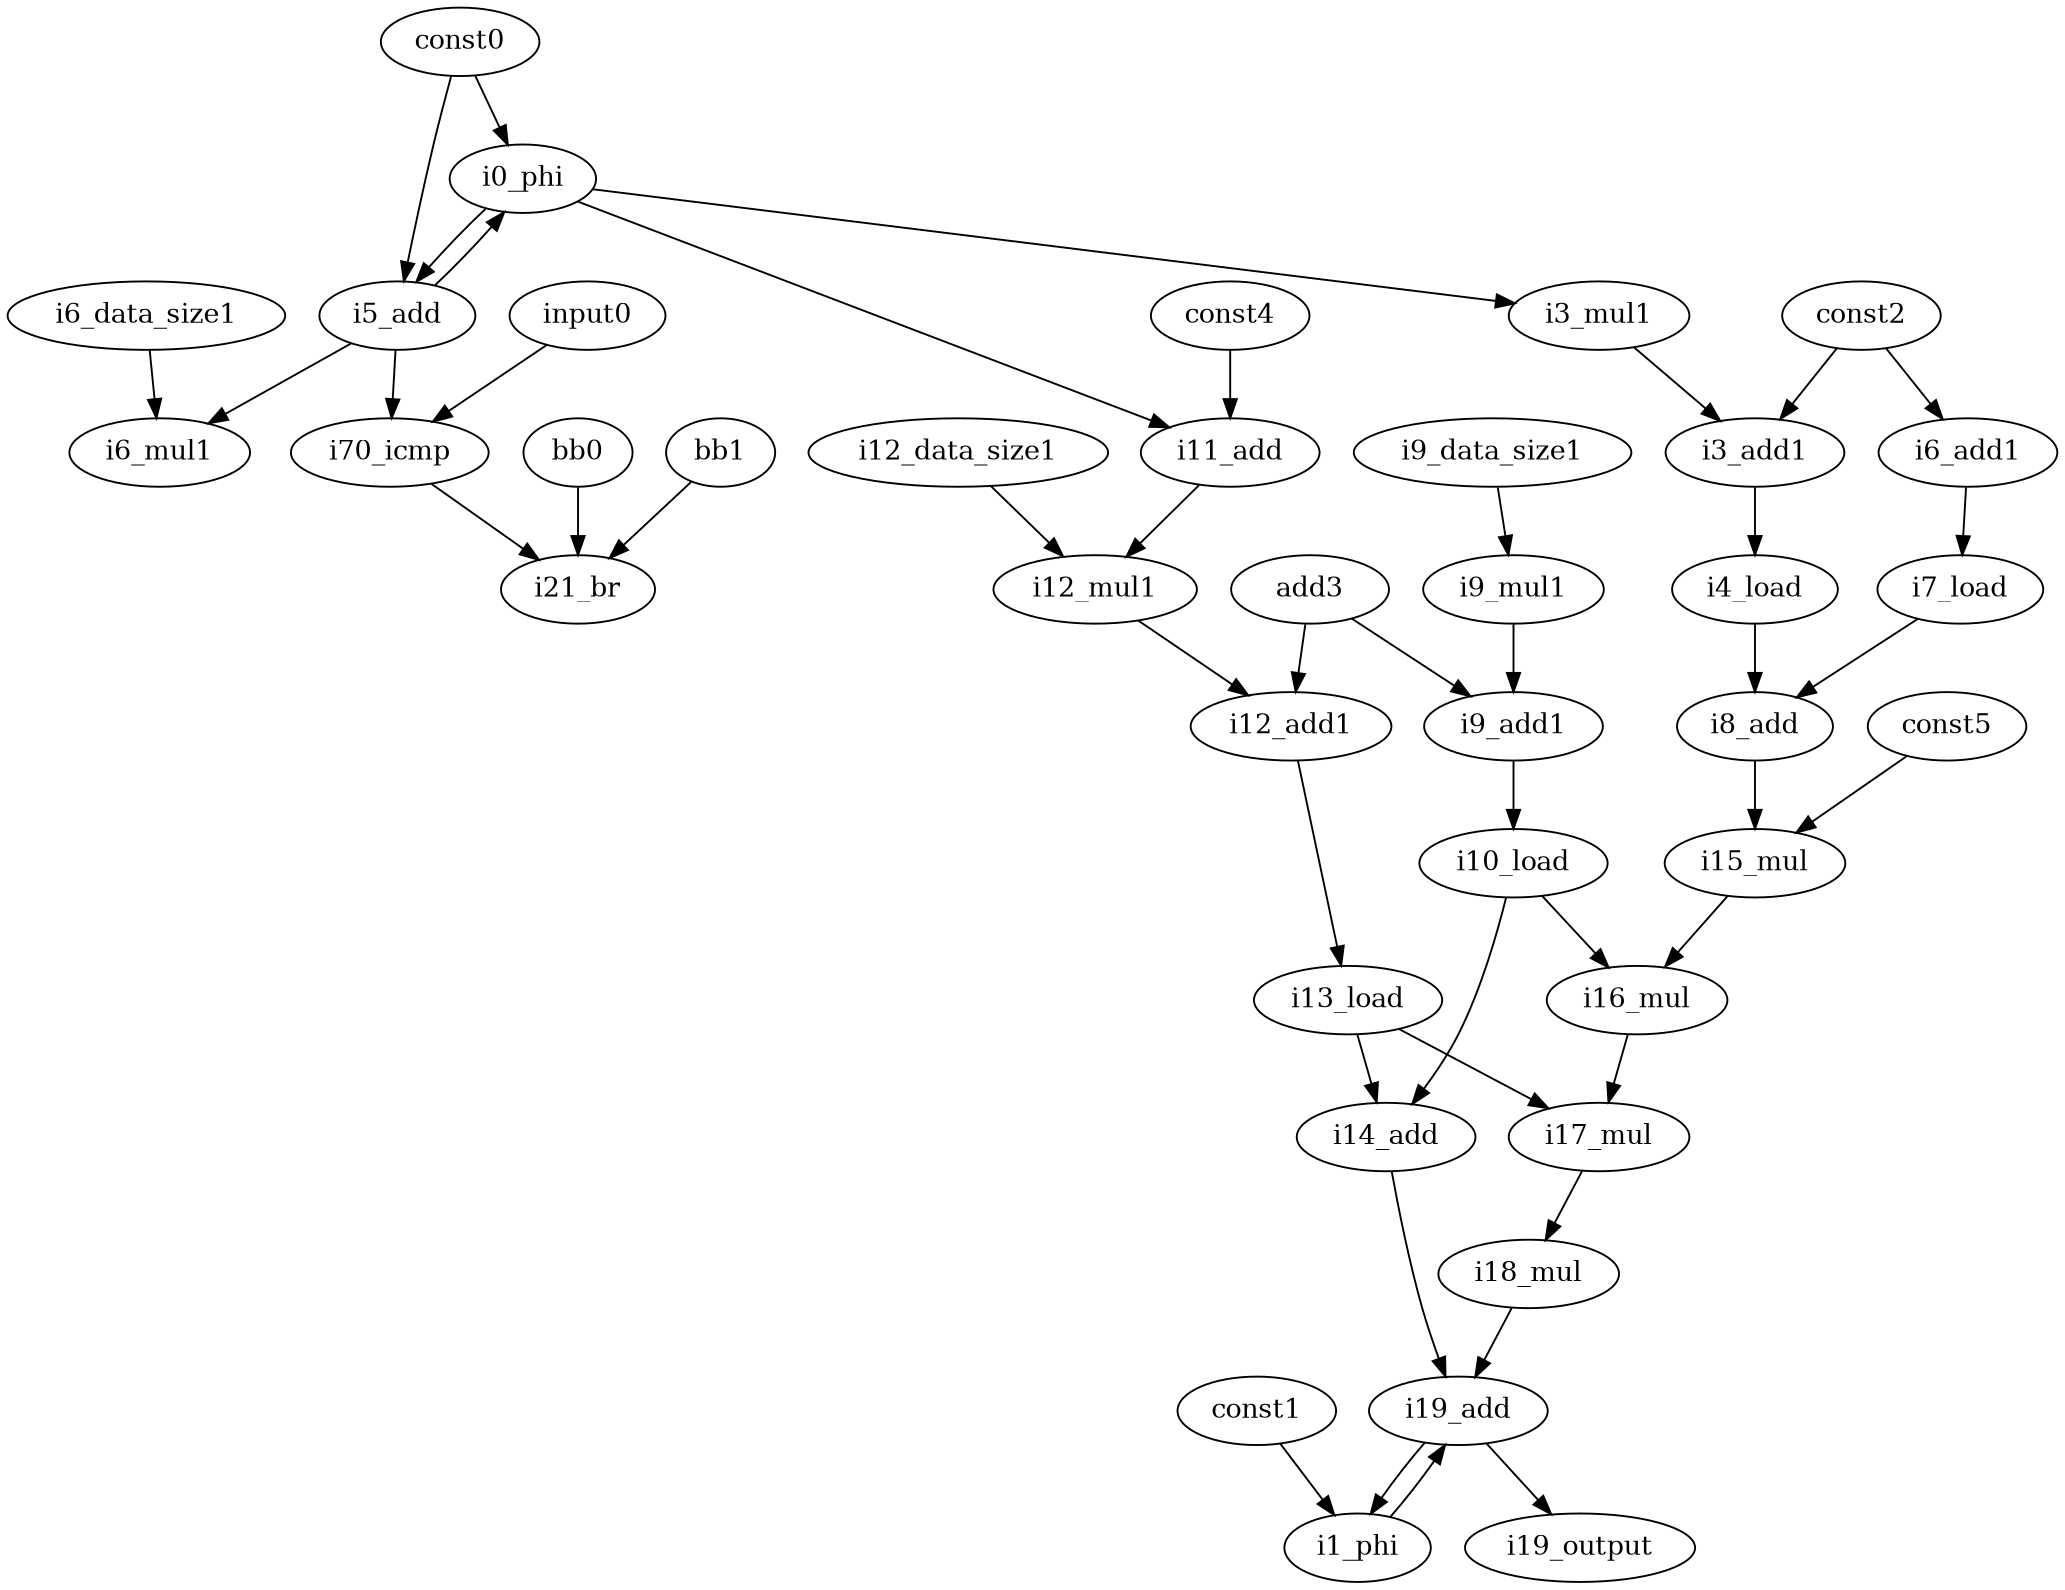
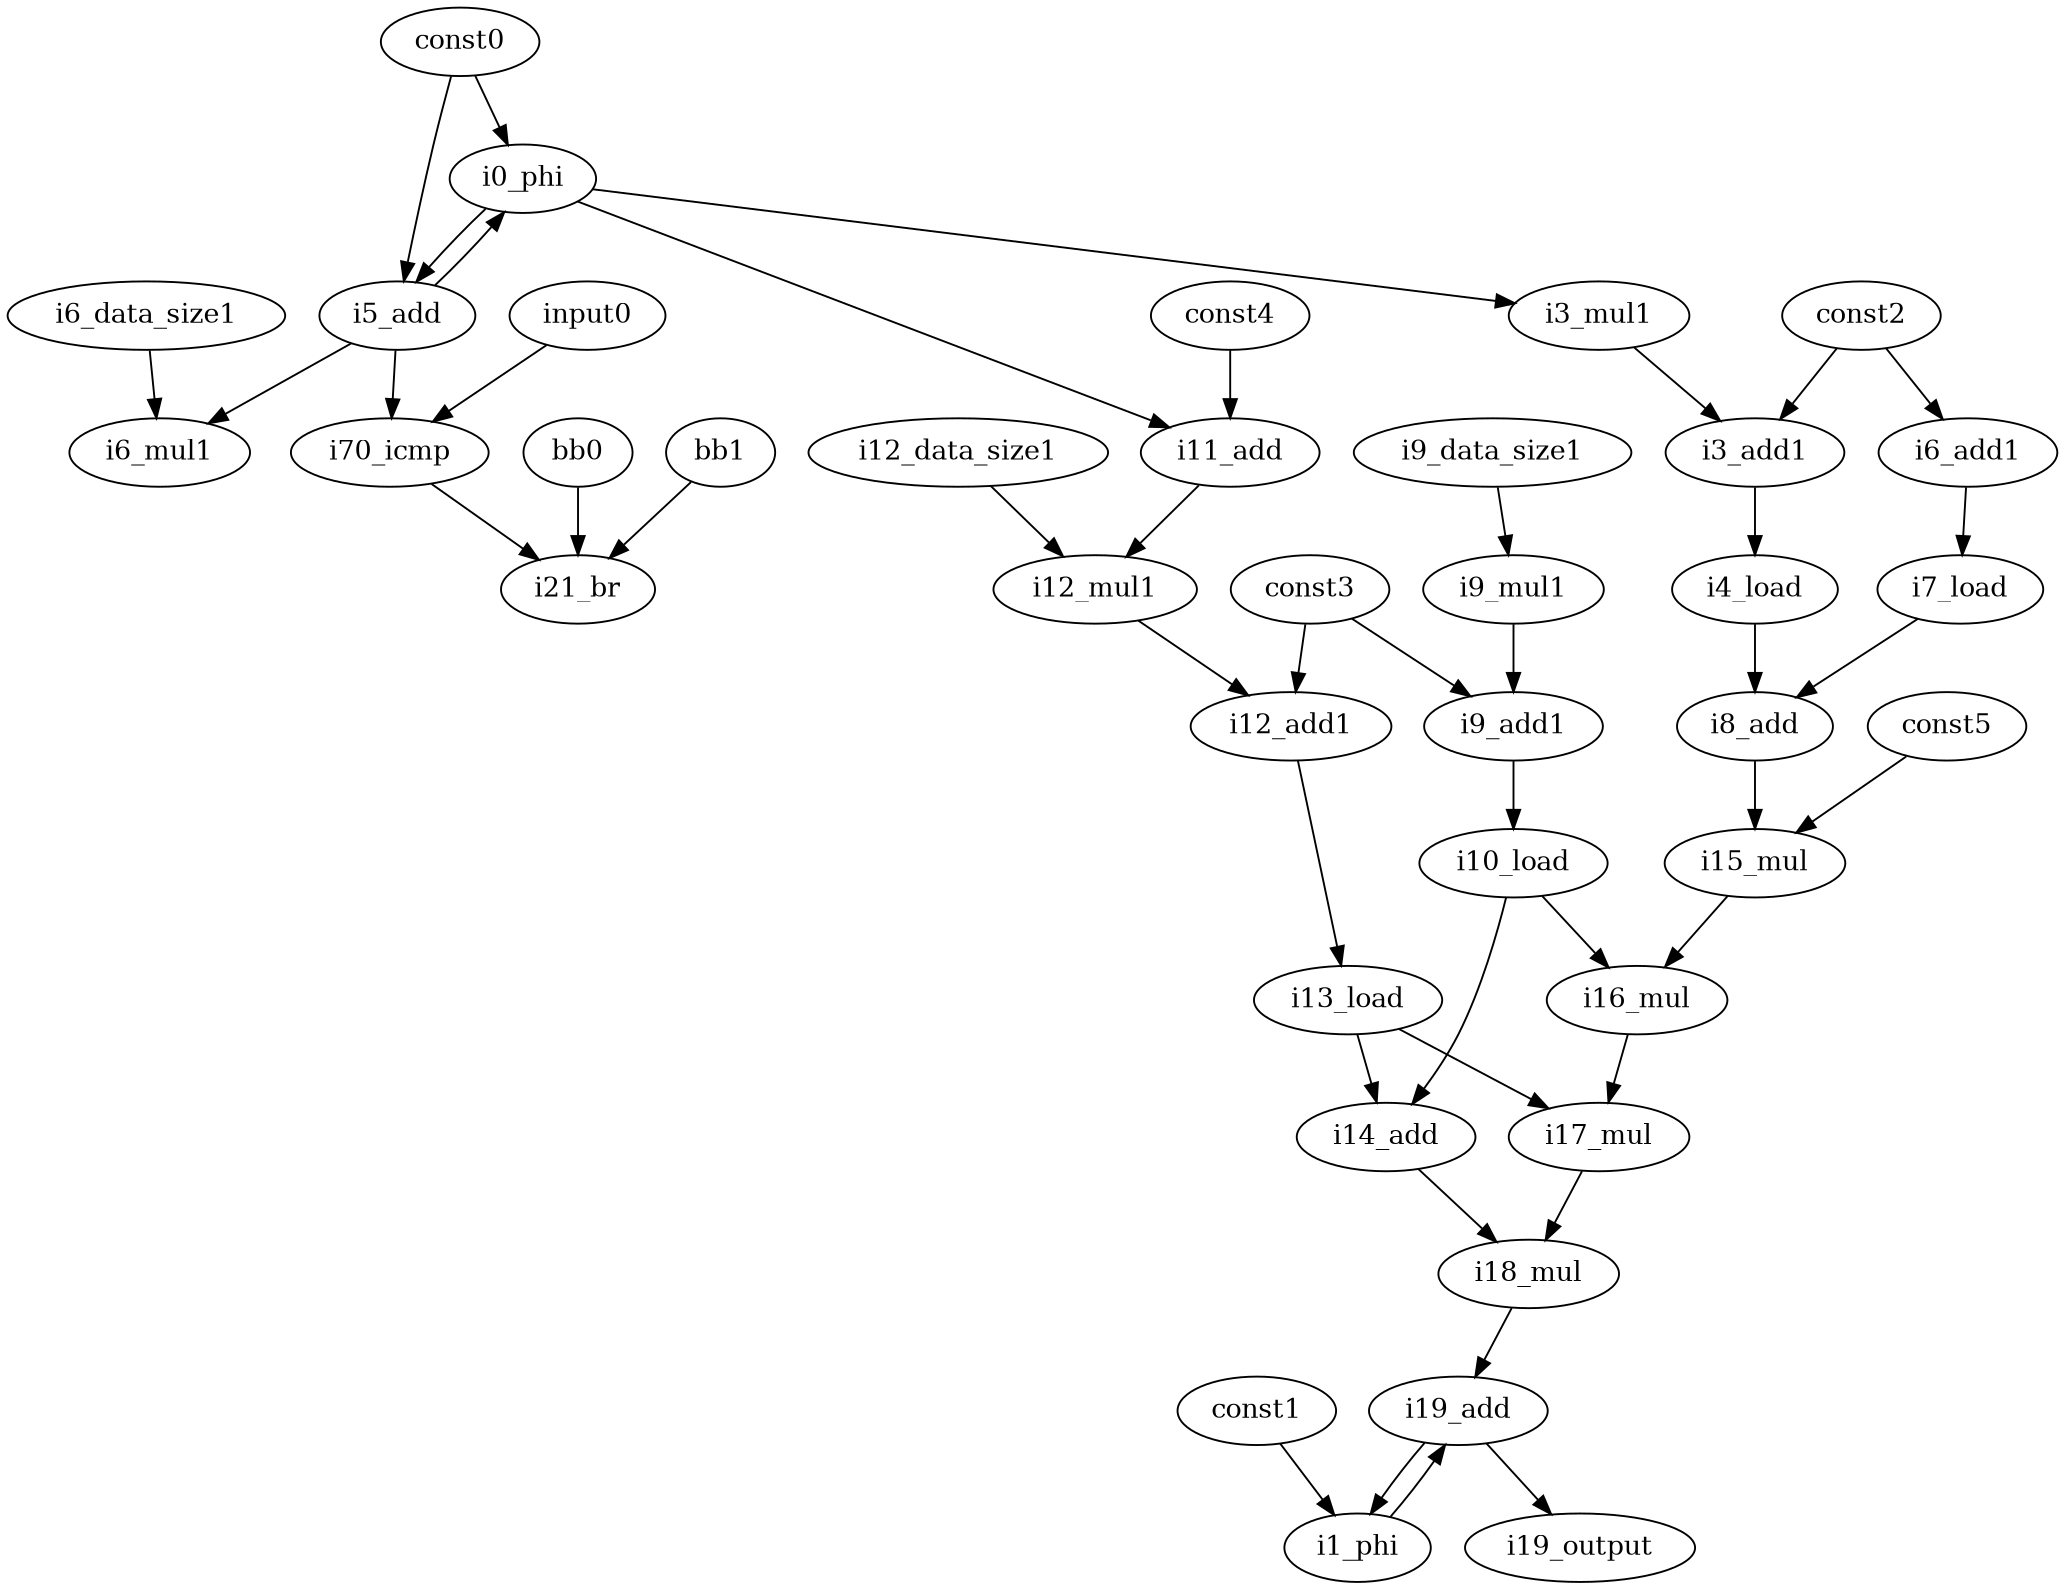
node "add3": label "add3" -> "const3"
edge "i14_add" -> "i19_add": now "i14_add" -> "i18_mul"
